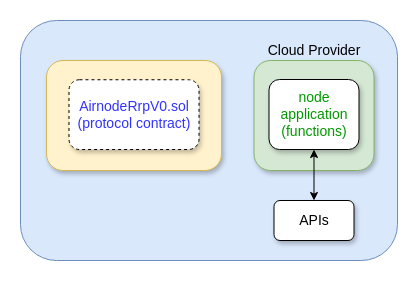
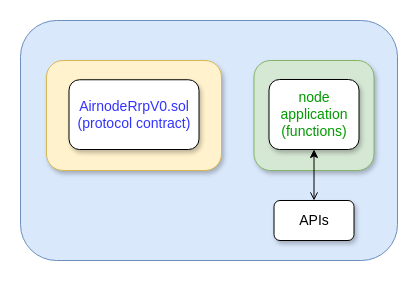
node "Cloud Provider": removed
node "AirnodeRrpV0.sol (protocol contract)": style dashed -> solid
edge "node application (functions)" -- "APIs": arrowhead classic -> open
